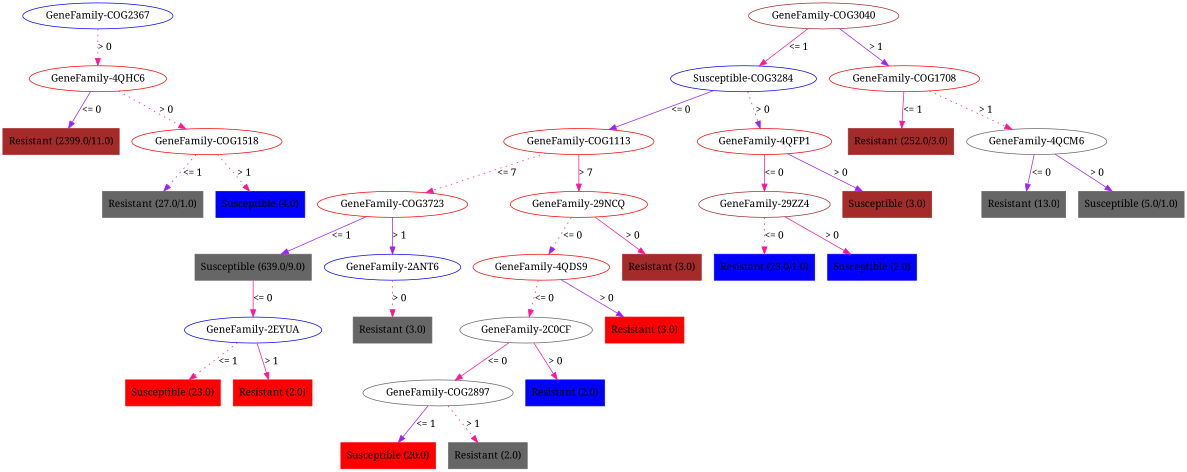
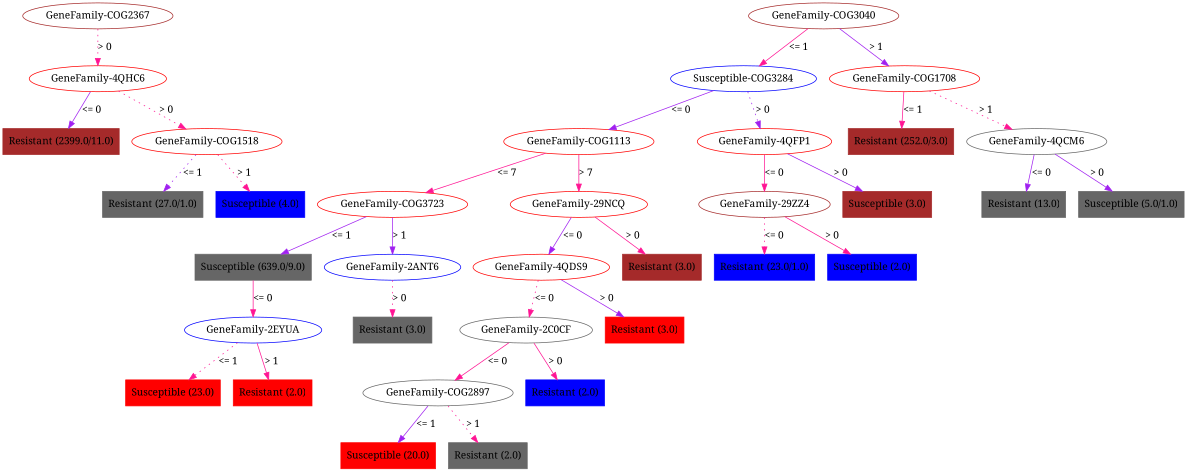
node "GeneFamily-COG2367": color blue -> brown
edge "GeneFamily-COG1113" -> "GeneFamily-COG3723": style dotted -> solid
edge "GeneFamily-29NCQ" -> "GeneFamily-4QDS9": style dotted -> solid
